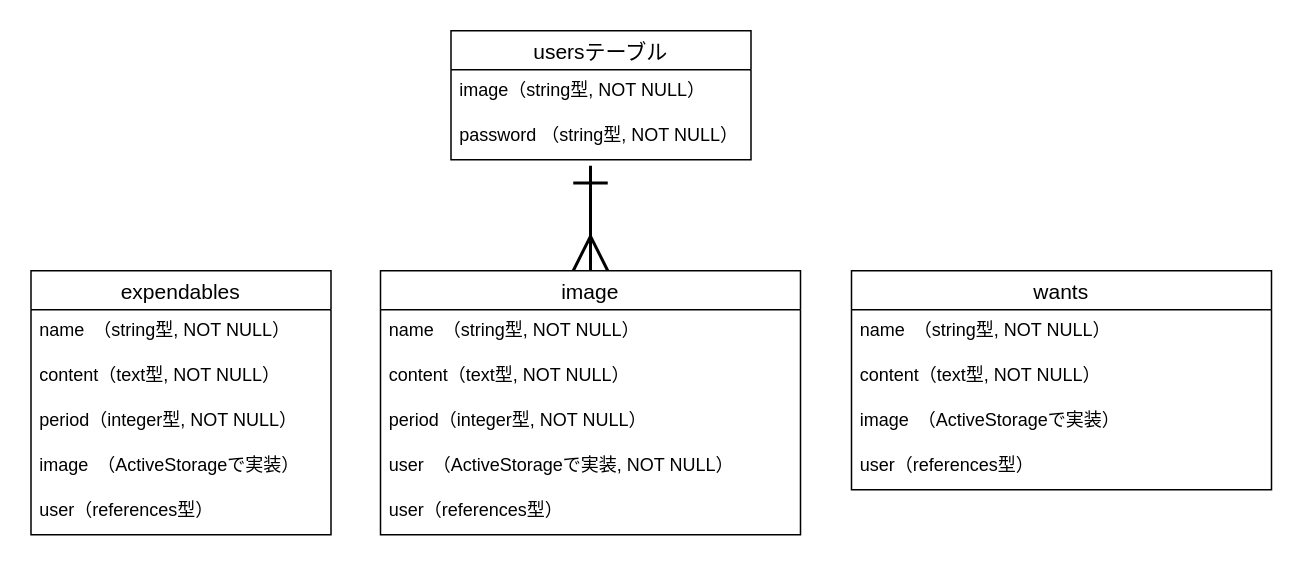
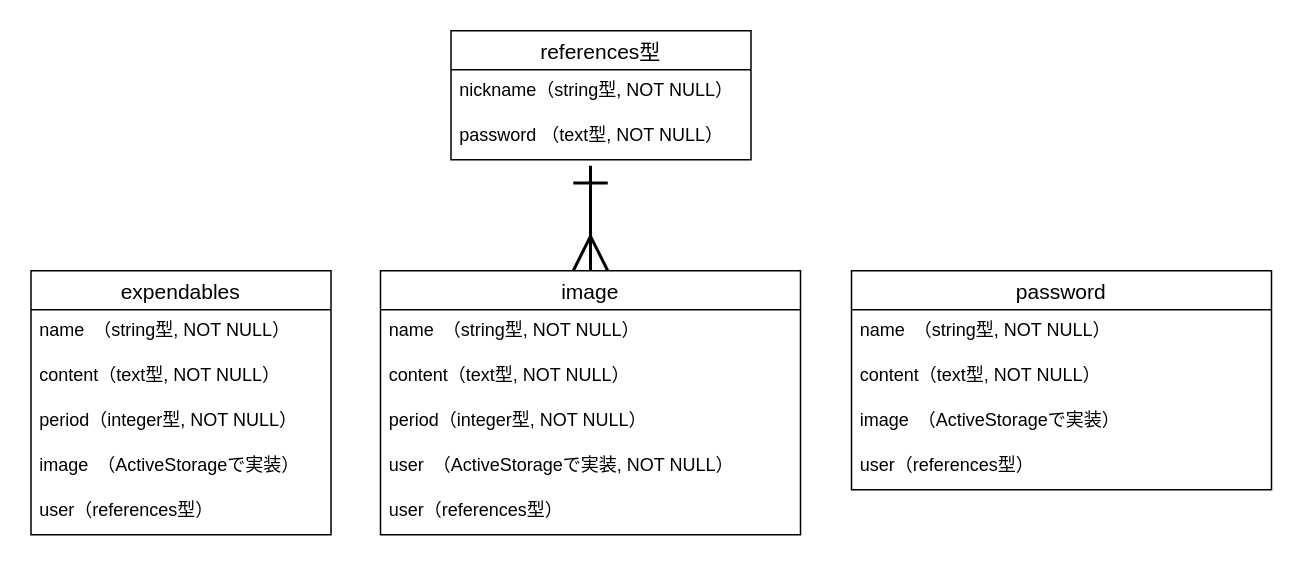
node "usersテーブル": label "usersテーブル" -> "references型"
node "image（string型, NOT NULL）": label "image（string型, NOT NULL）" -> "nickname（string型, NOT NULL）"
node "password （string型, NOT NULL）": label "password （string型, NOT NULL）" -> "password （text型, NOT NULL）"
node "wants": label "wants" -> "password"
